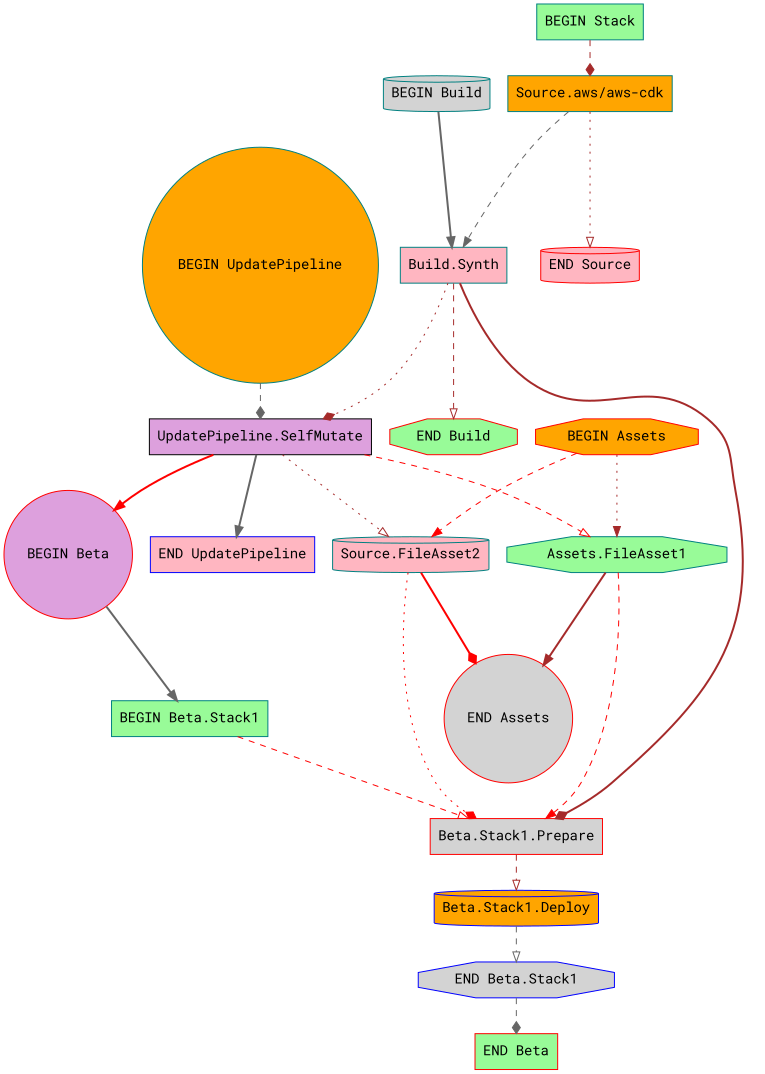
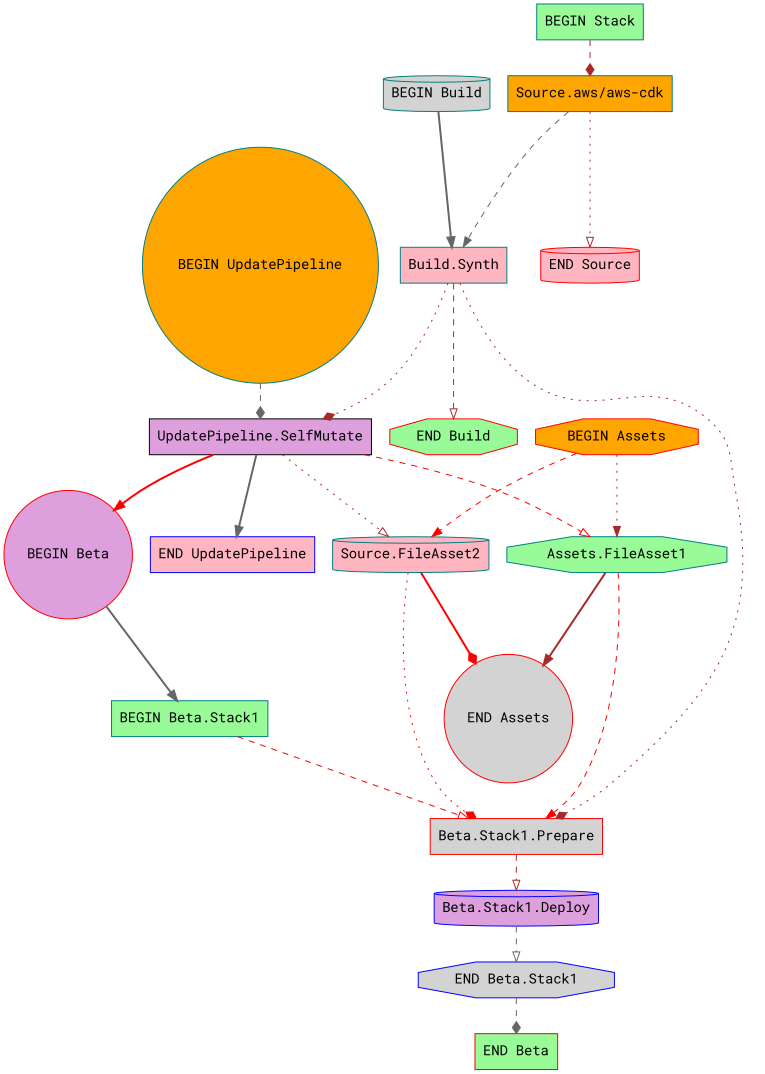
edge "Build.Synth" -> "Beta.Stack1.Prepare": style bold -> dotted
node "Beta.Stack1.Deploy": fillcolor orange -> plum
